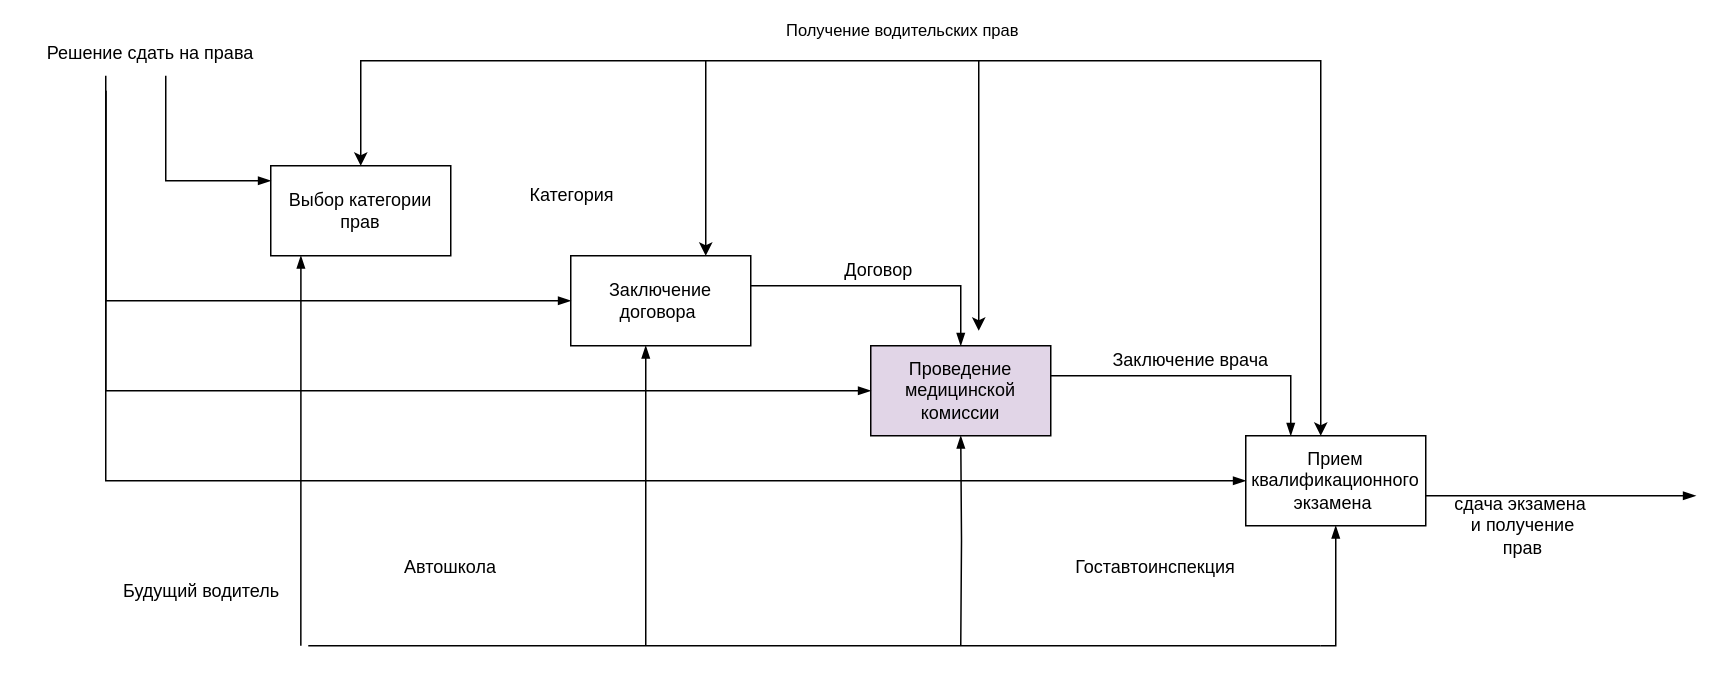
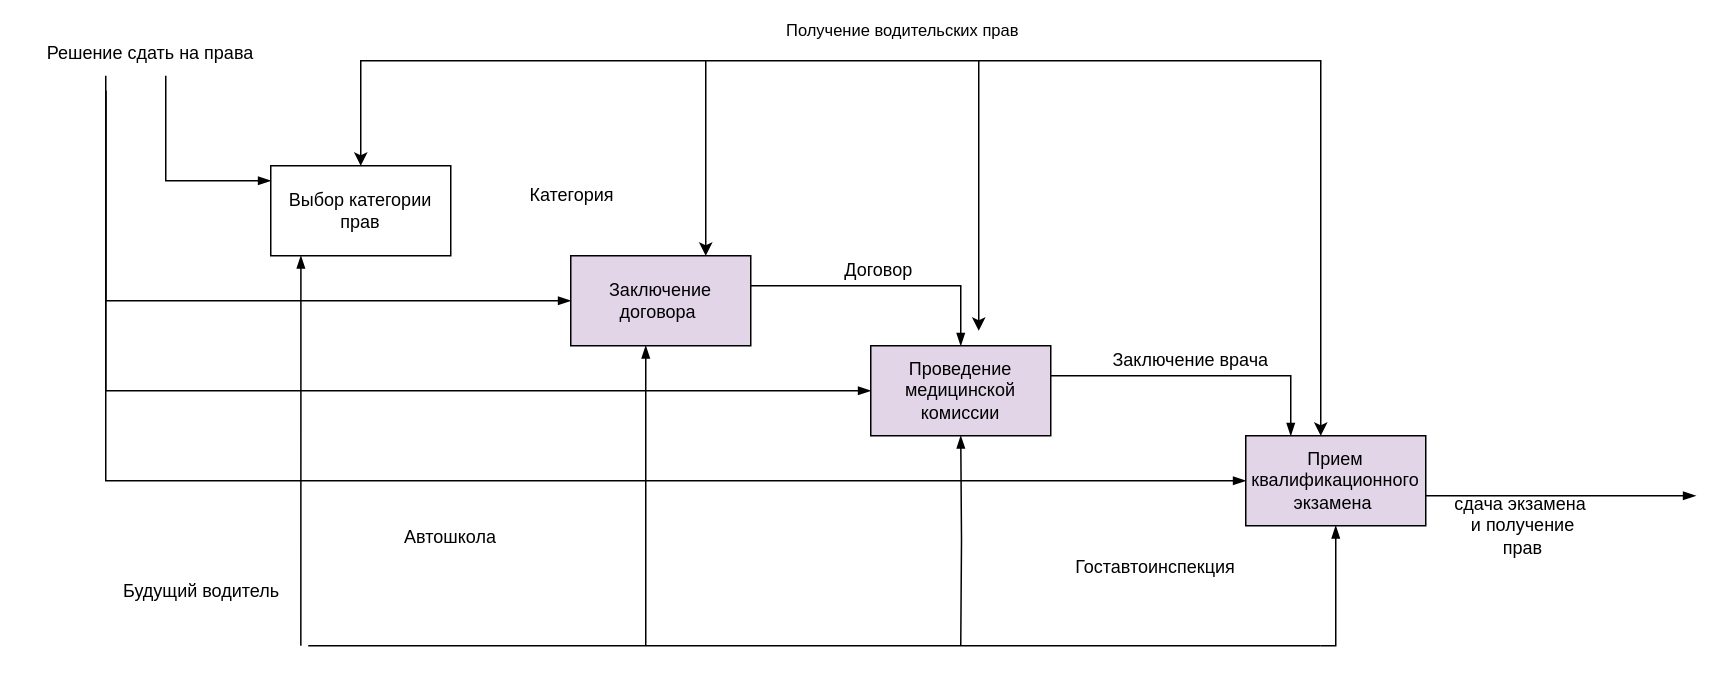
node "Заключение договора": fillcolor #ffffff -> #e1d5e7
node "Прием квалификационного экзамена": fillcolor #ffffff -> #e1d5e7
node "Автошкола": moved (451, 567) -> (451, 537)
